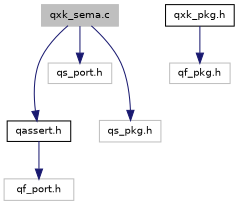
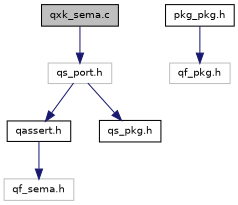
node "qxk_sema.c": color grey75 -> black
node "qxk_pkg.h": label "qxk_pkg.h" -> "pkg_pkg.h"
edge "qxk_sema.c" -> "qassert.h": now "qs_port.h" -> "qassert.h"
edge "qxk_sema.c" -> "qs_pkg.h": now "qs_port.h" -> "qs_pkg.h"
node "qs_pkg.h": color grey75 -> black
node "qf_port.h": label "qf_port.h" -> "qf_sema.h"
